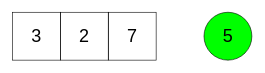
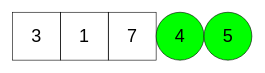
node "2": label "2" -> "1"
node "4": added
